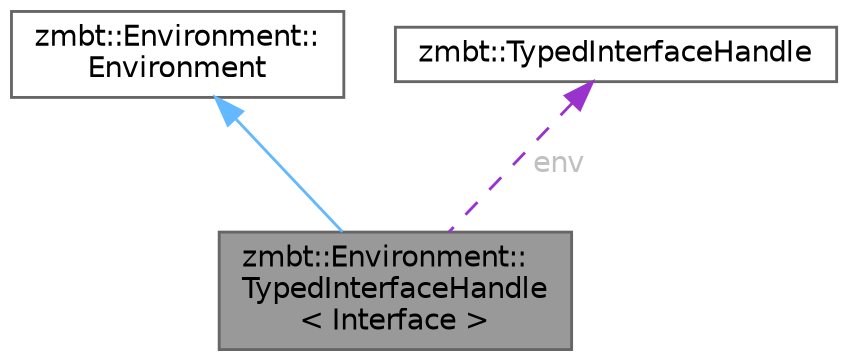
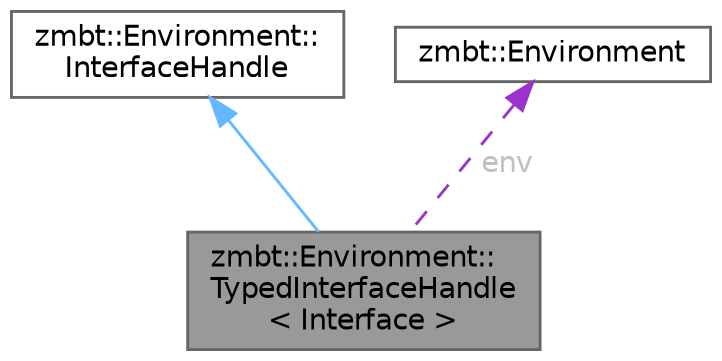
node "zmbt::Environment:: Environment": label "zmbt::Environment:: Environment" -> "zmbt::Environment:: InterfaceHandle"
node "zmbt::TypedInterfaceHandle": label "zmbt::TypedInterfaceHandle" -> "zmbt::Environment"
